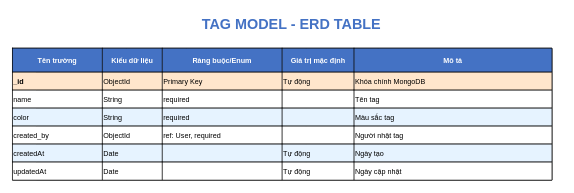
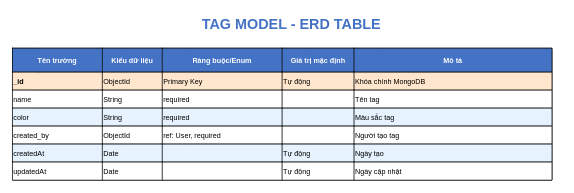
node "Người nhật tag": label "Người nhật tag" -> "Người tạo tag"
